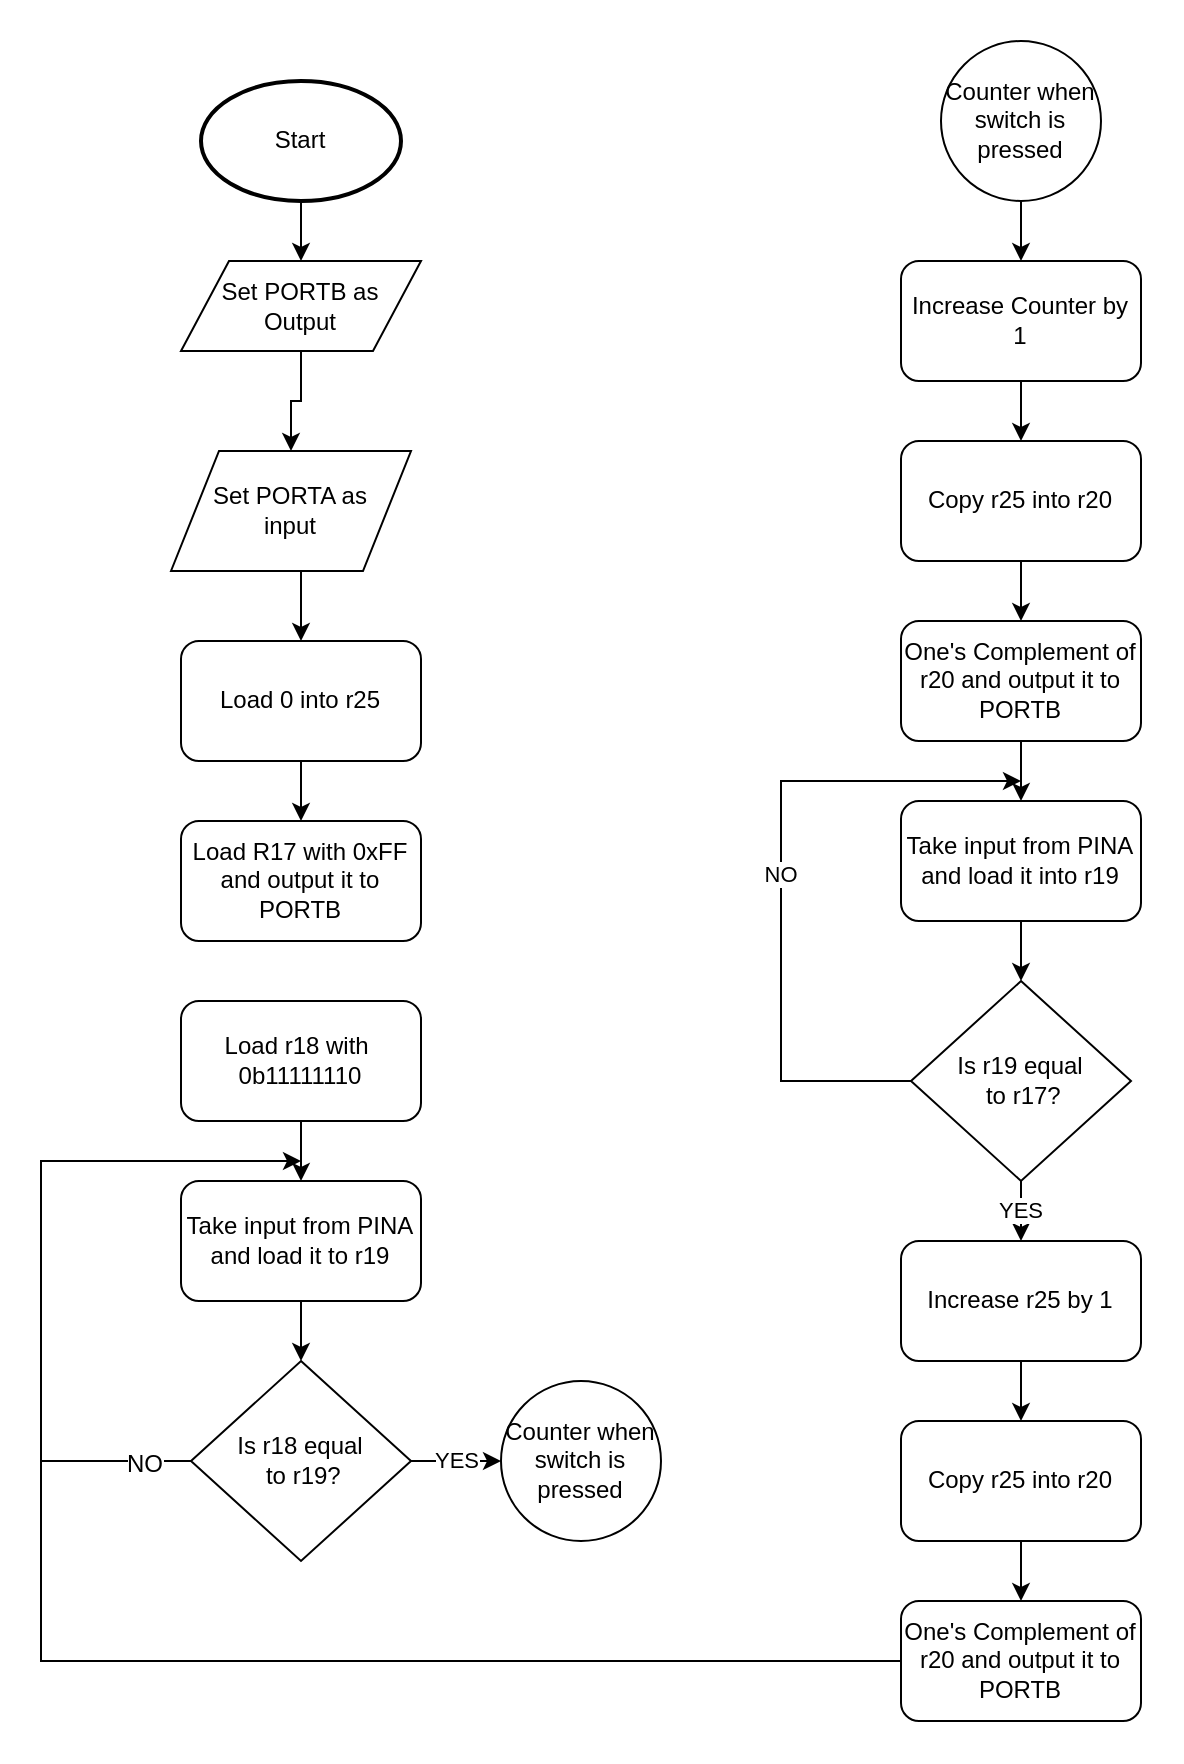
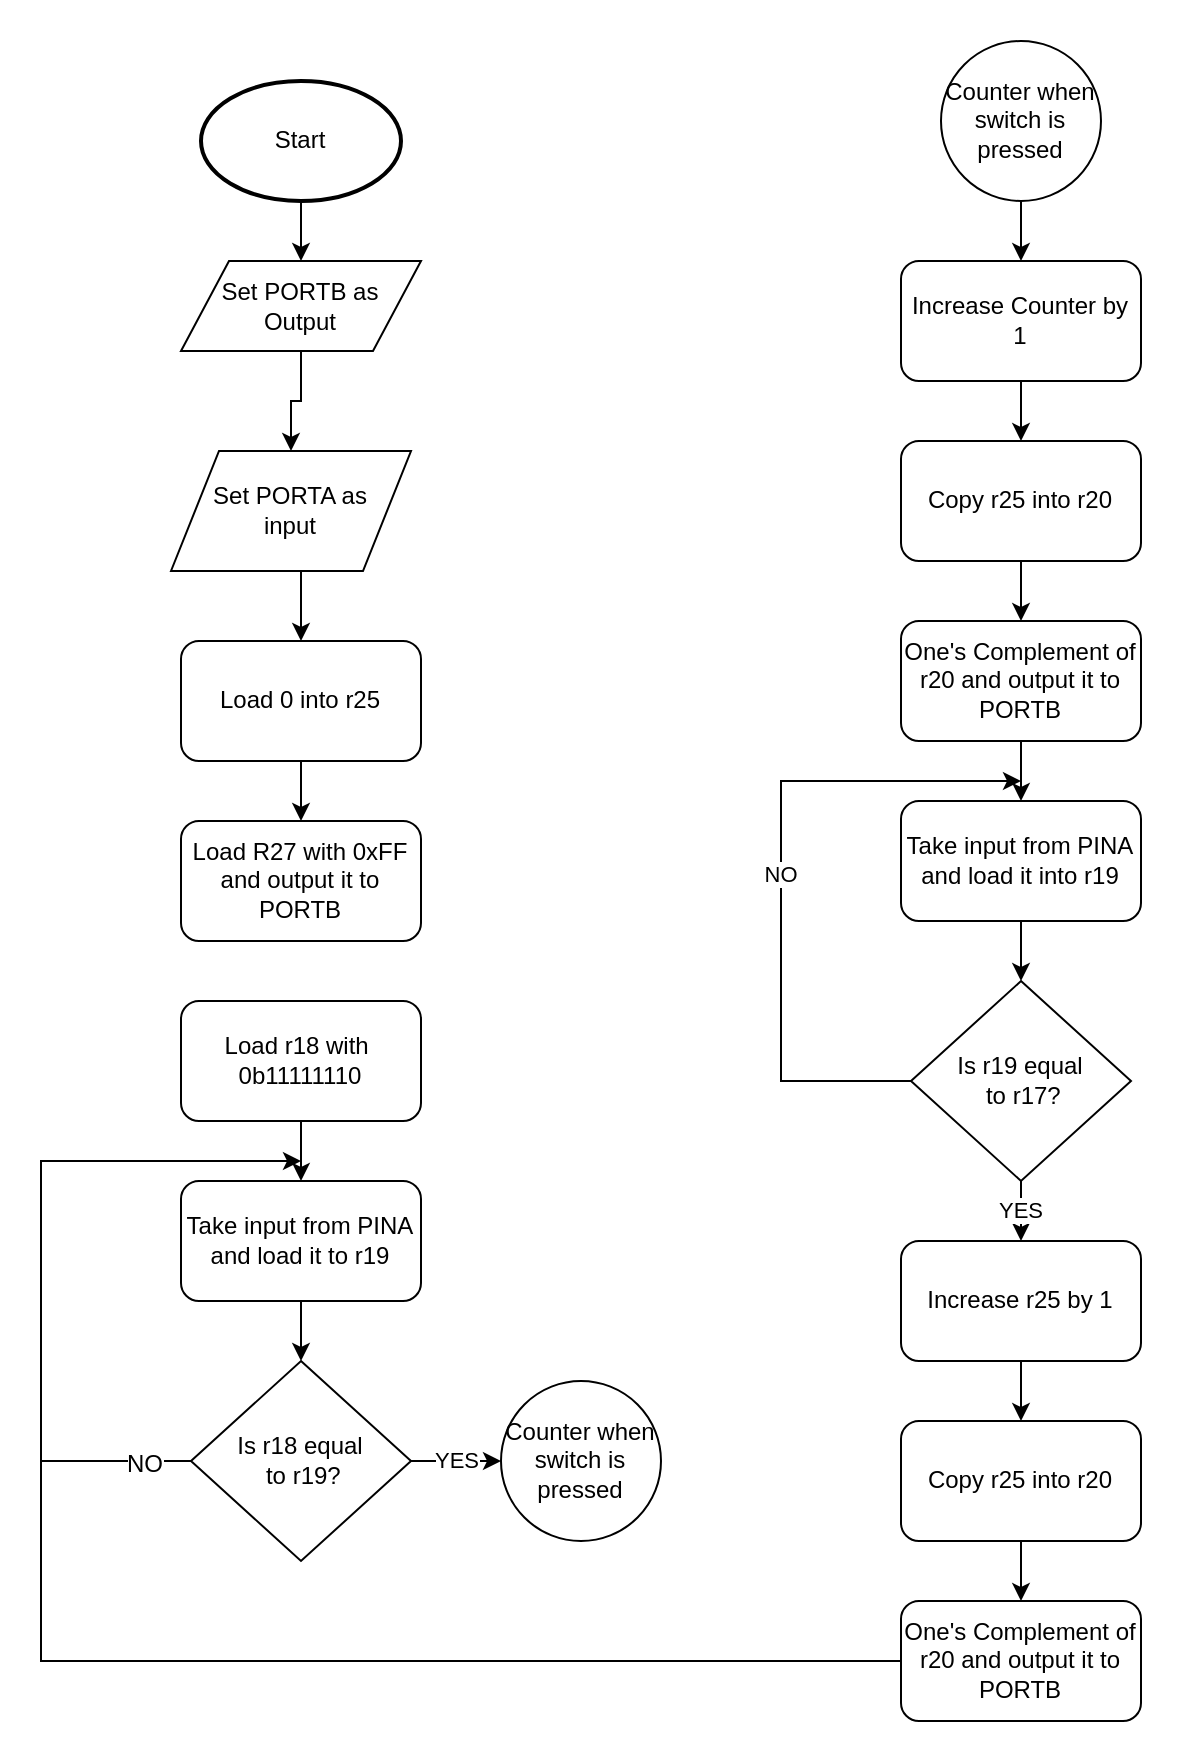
node "Load R17 with 0xFF and output it to PORTB": label "Load R17 with 0xFF and output it to PORTB" -> "Load R27 with 0xFF and output it to PORTB"
